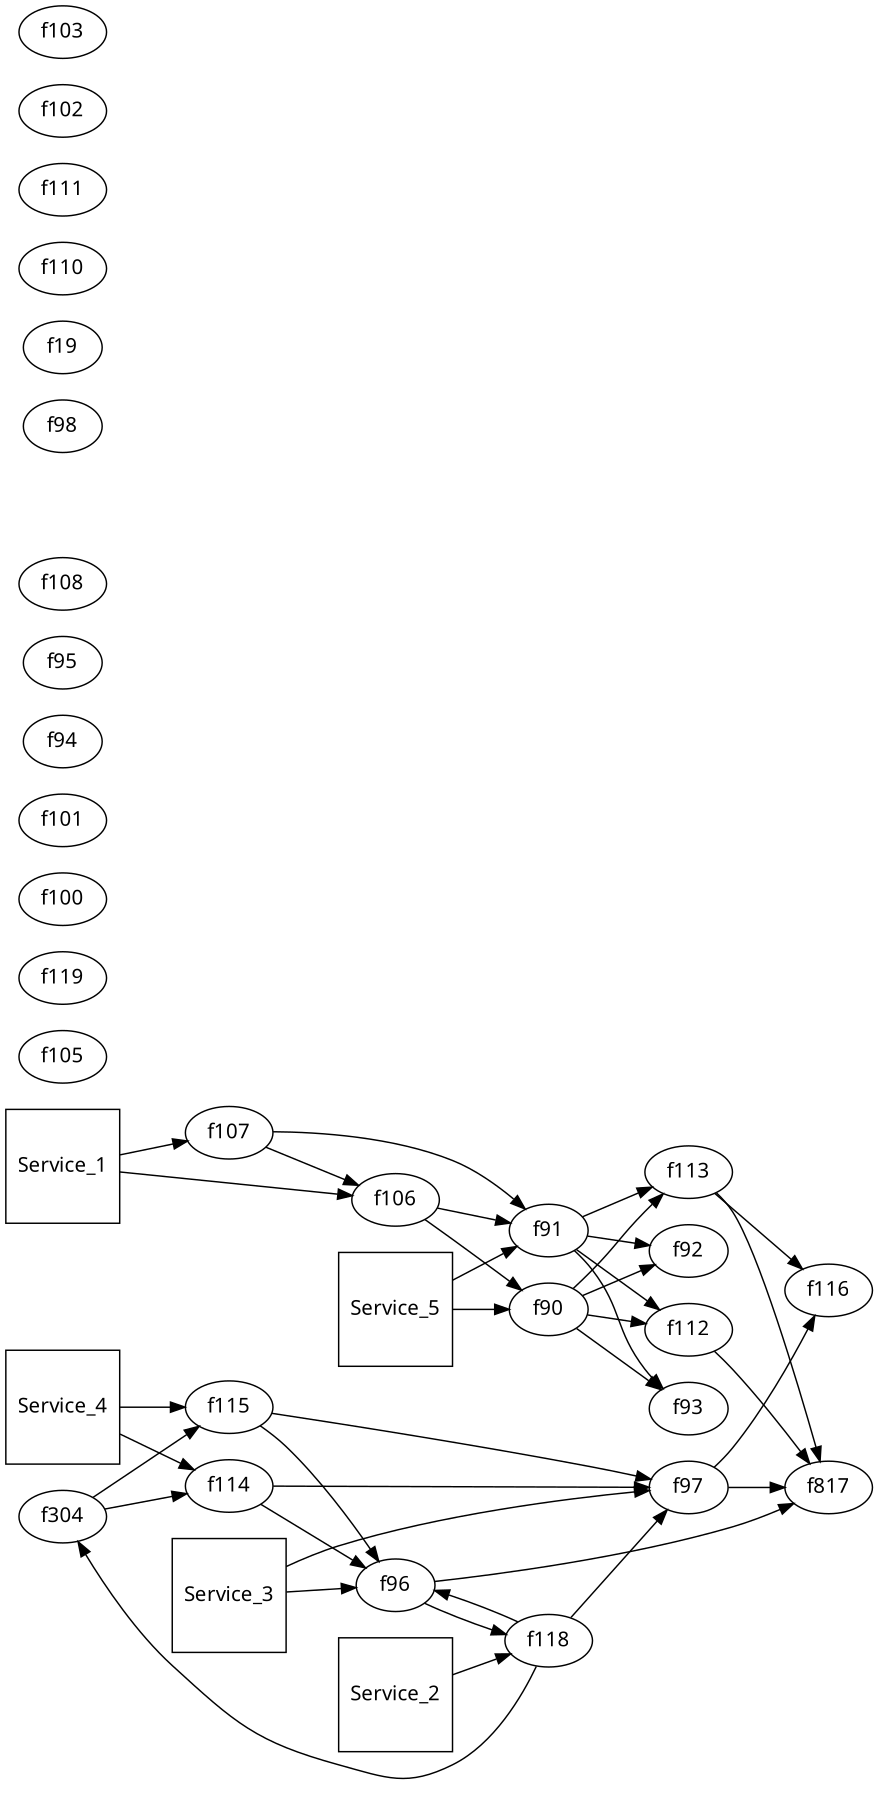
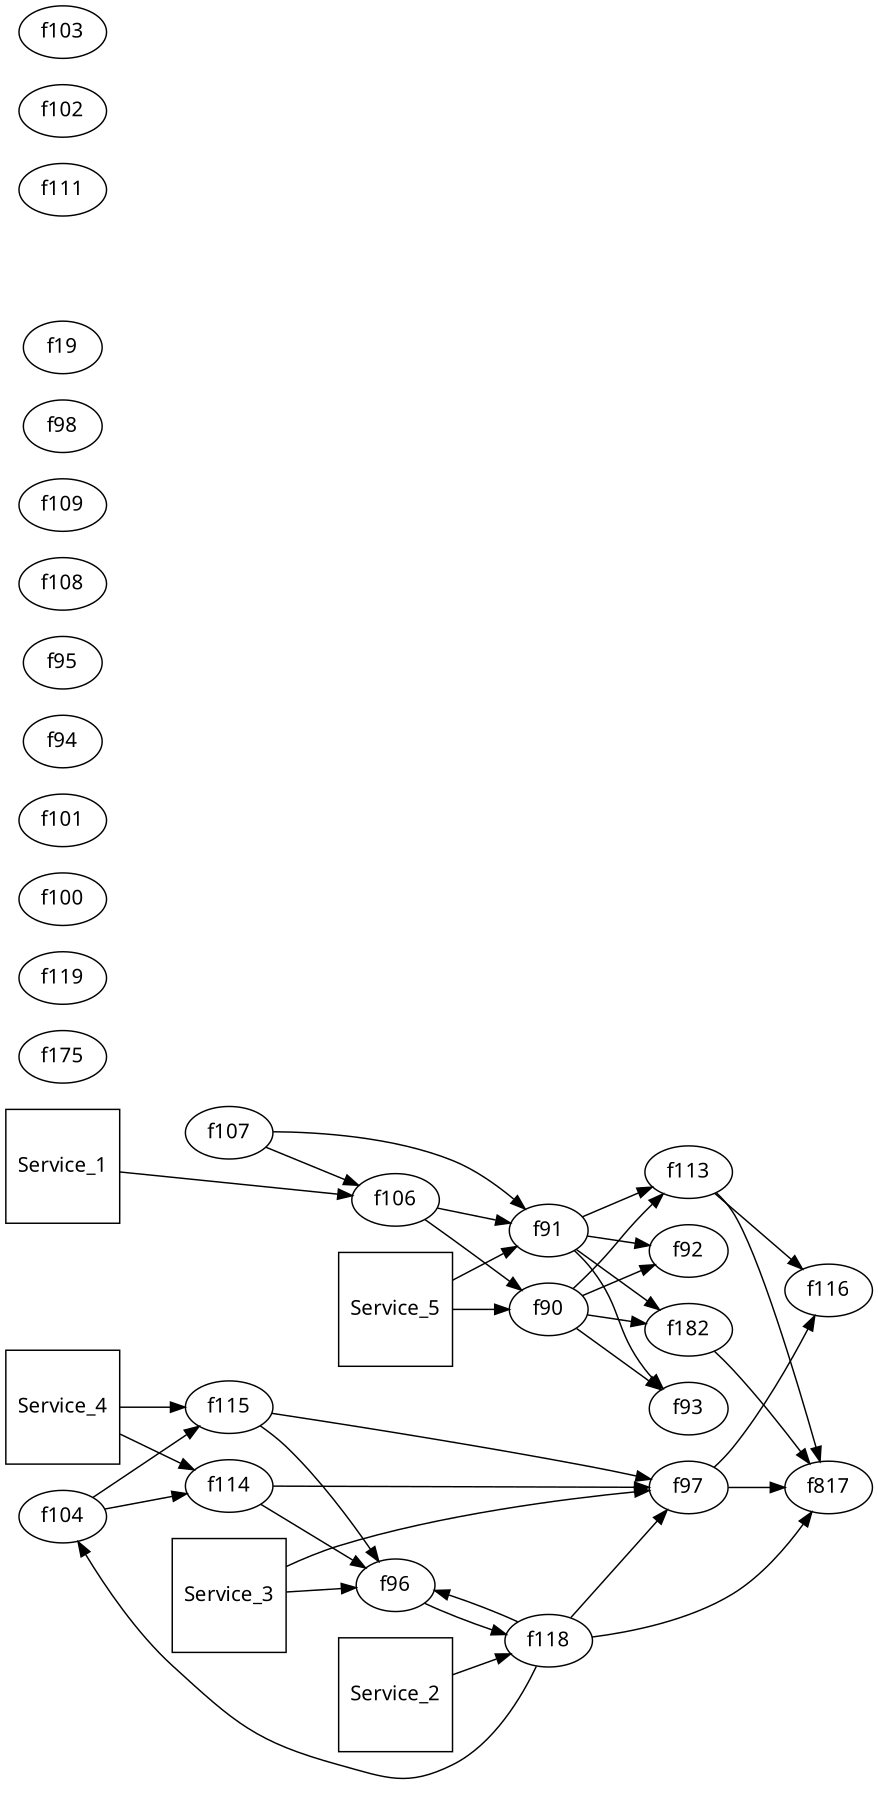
node "f110": removed
node "f109": added
node "f105": label "f105" -> "f175"
edge "Service_1" -> "f107": removed
node "f112": label "f112" -> "f182"
node "f304": label "f304" -> "f104"
edge "f96" -> "f817": now "f118" -> "f817"
